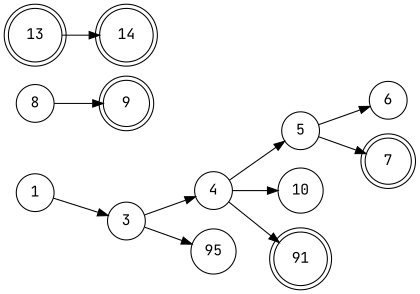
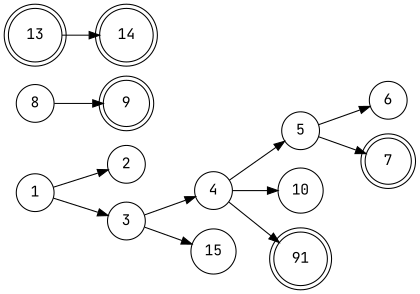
node "2": added
node "95": label "95" -> "15"
